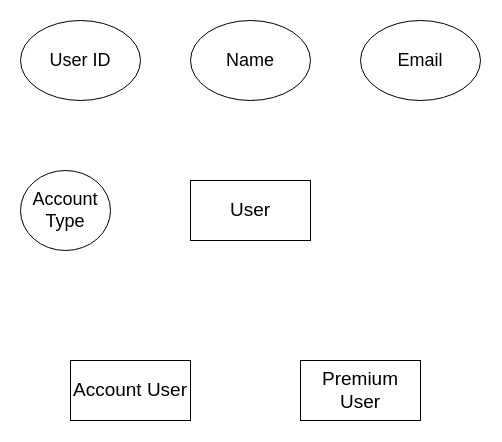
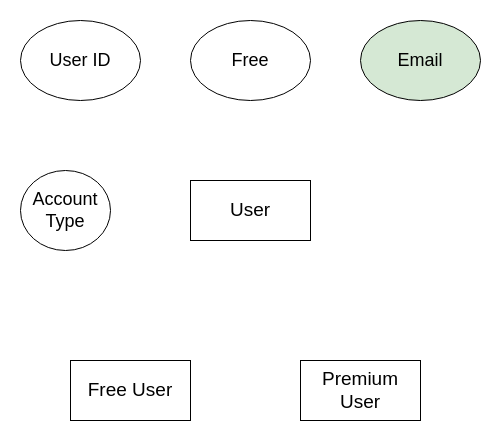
node "Name": label "Name" -> "Free"
node "Email": fillcolor #ffffff -> #d5e8d4
node "Account User": label "Account User" -> "Free User"
